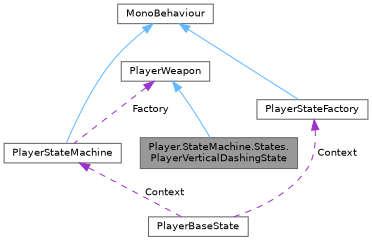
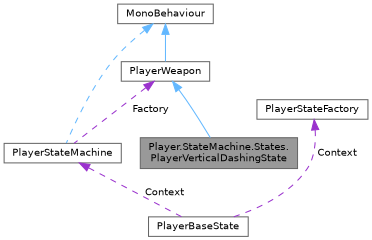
edge "PlayerStateFactory" -> "MonoBehaviour": now "PlayerWeapon" -> "MonoBehaviour"
edge "PlayerStateMachine" -> "MonoBehaviour": style solid -> dashed
